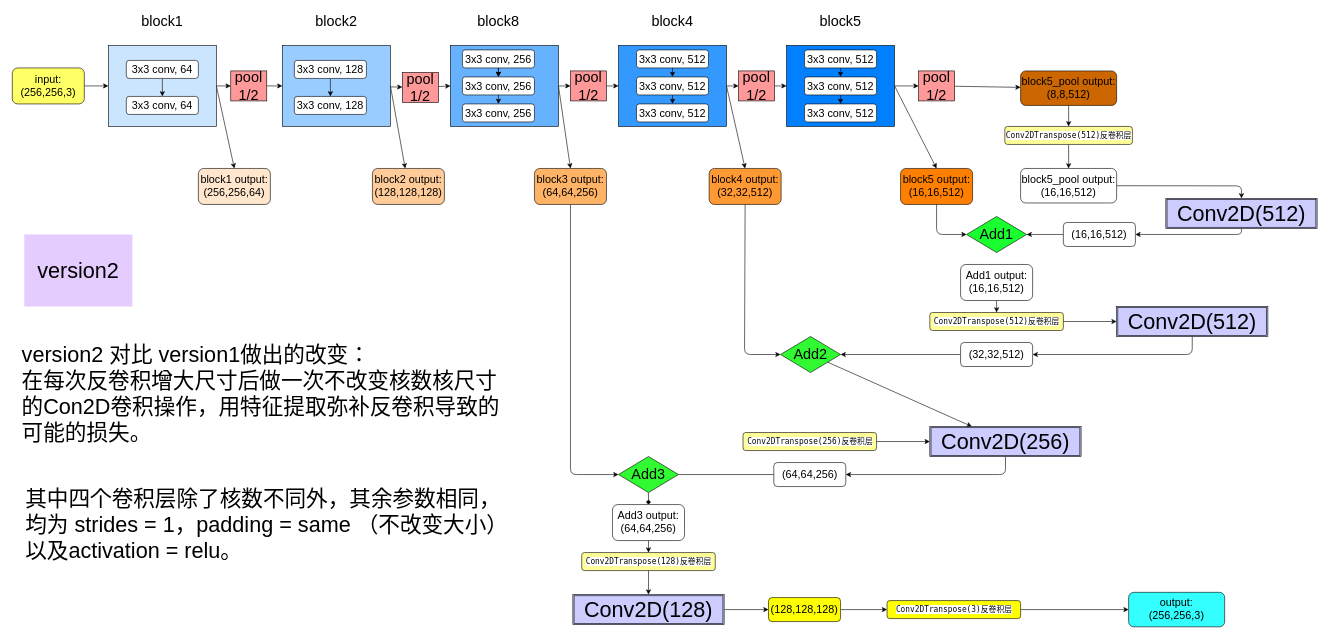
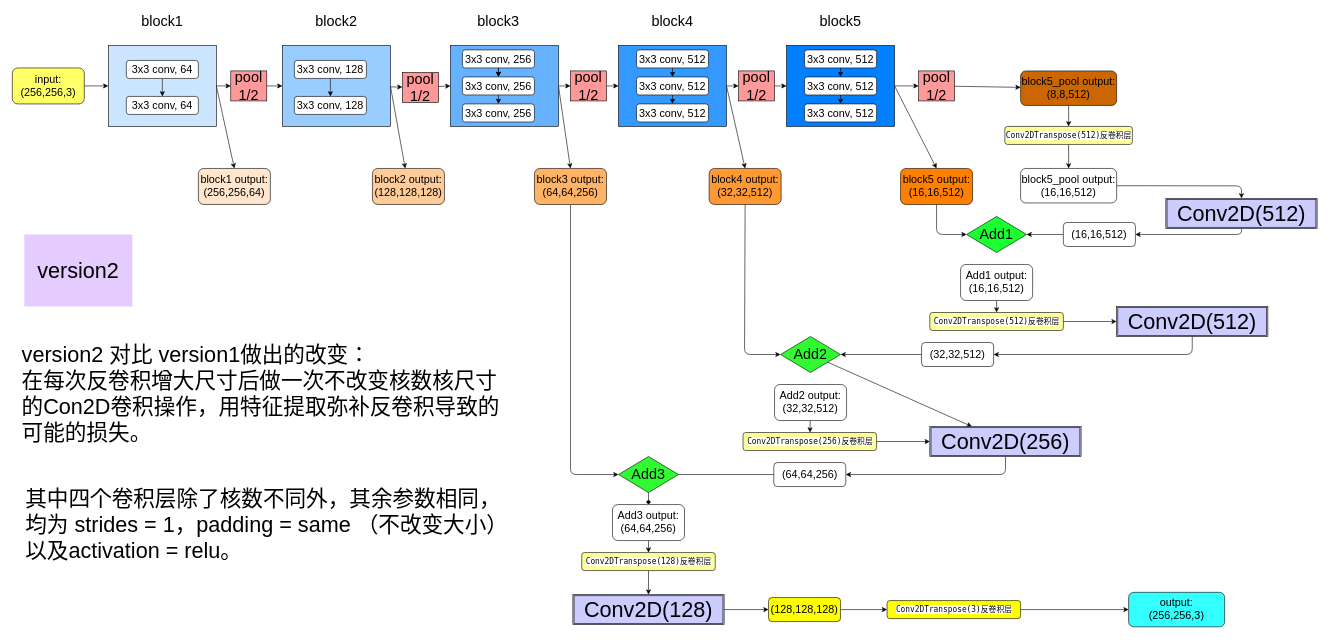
node "block8": label "block8" -> "block3"
node "(32,32,512)": moved (996, 354) -> (957, 354)
node "Add2 output: (32,32,512)": added
edge "Add2 output: (32,32,512)" -> "Conv2DTranspose(256)反卷积层": added
